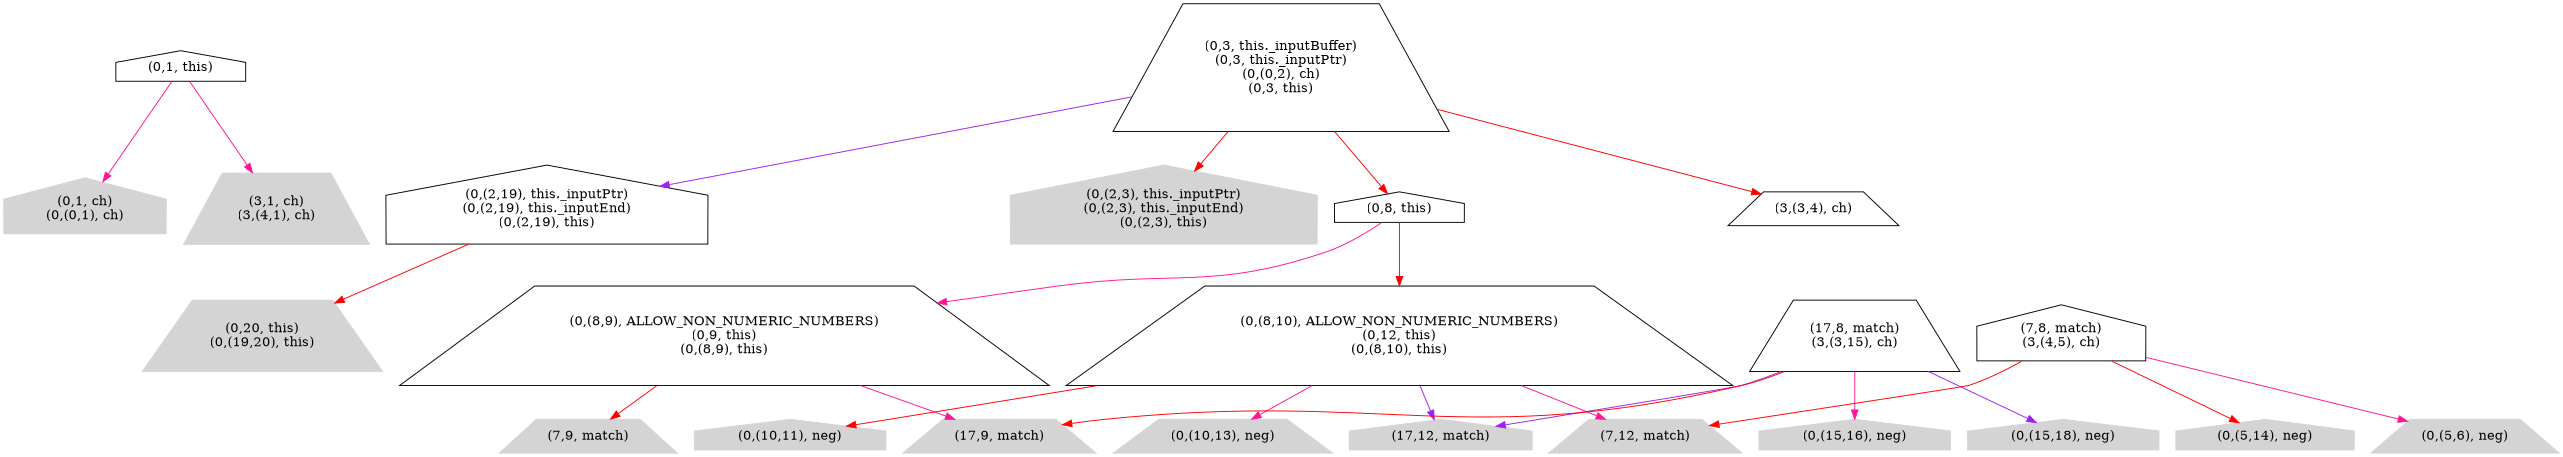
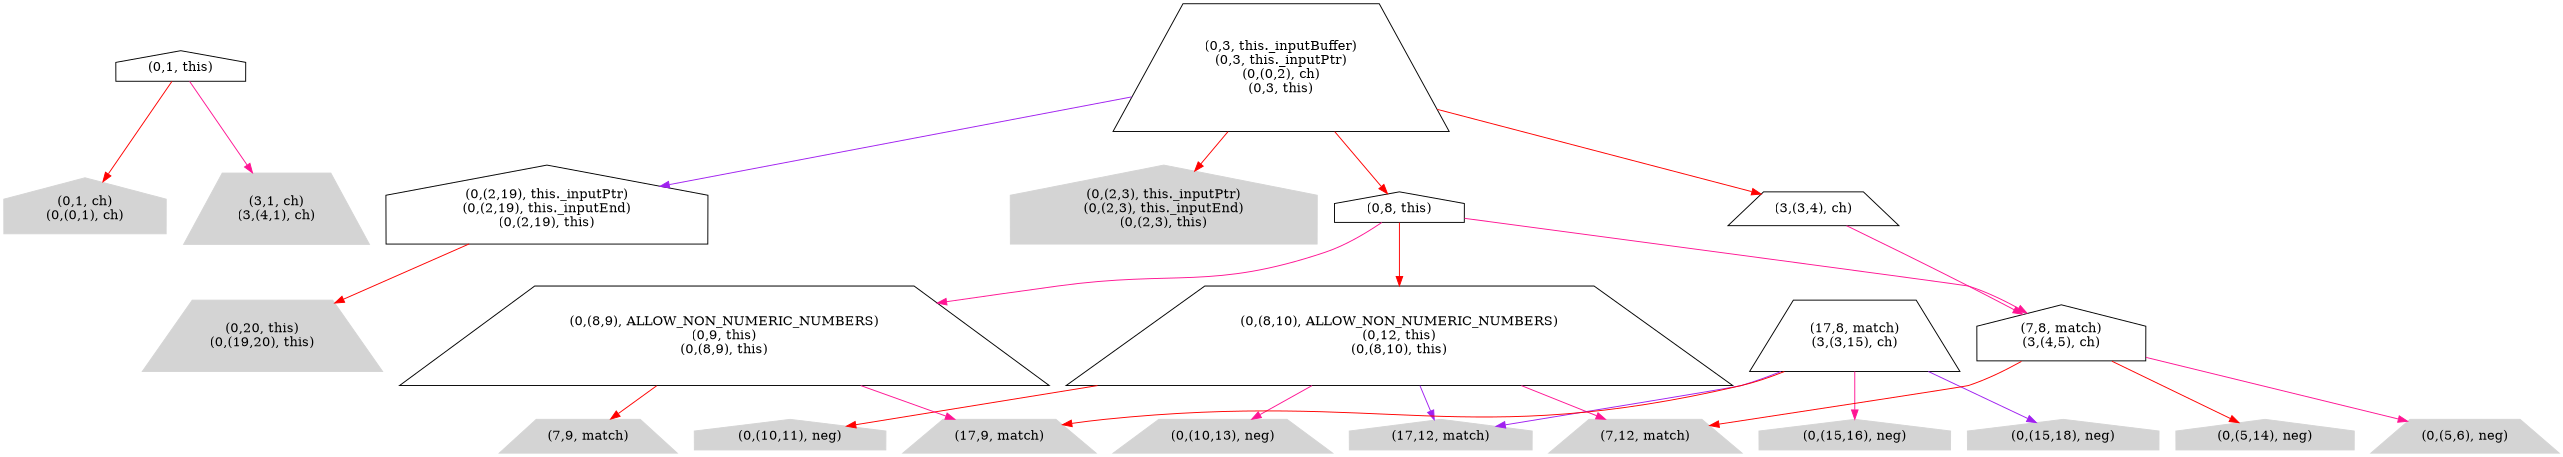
edge "(0,1, this)" -> "(0,1, ch) (0,(0,1), ch)": color deeppink -> red
edge "(0,8, this)" -> "(7,8, match) (3,(4,5), ch)": added
edge "(3,(3,4), ch)" -> "(7,8, match) (3,(4,5), ch)": added
